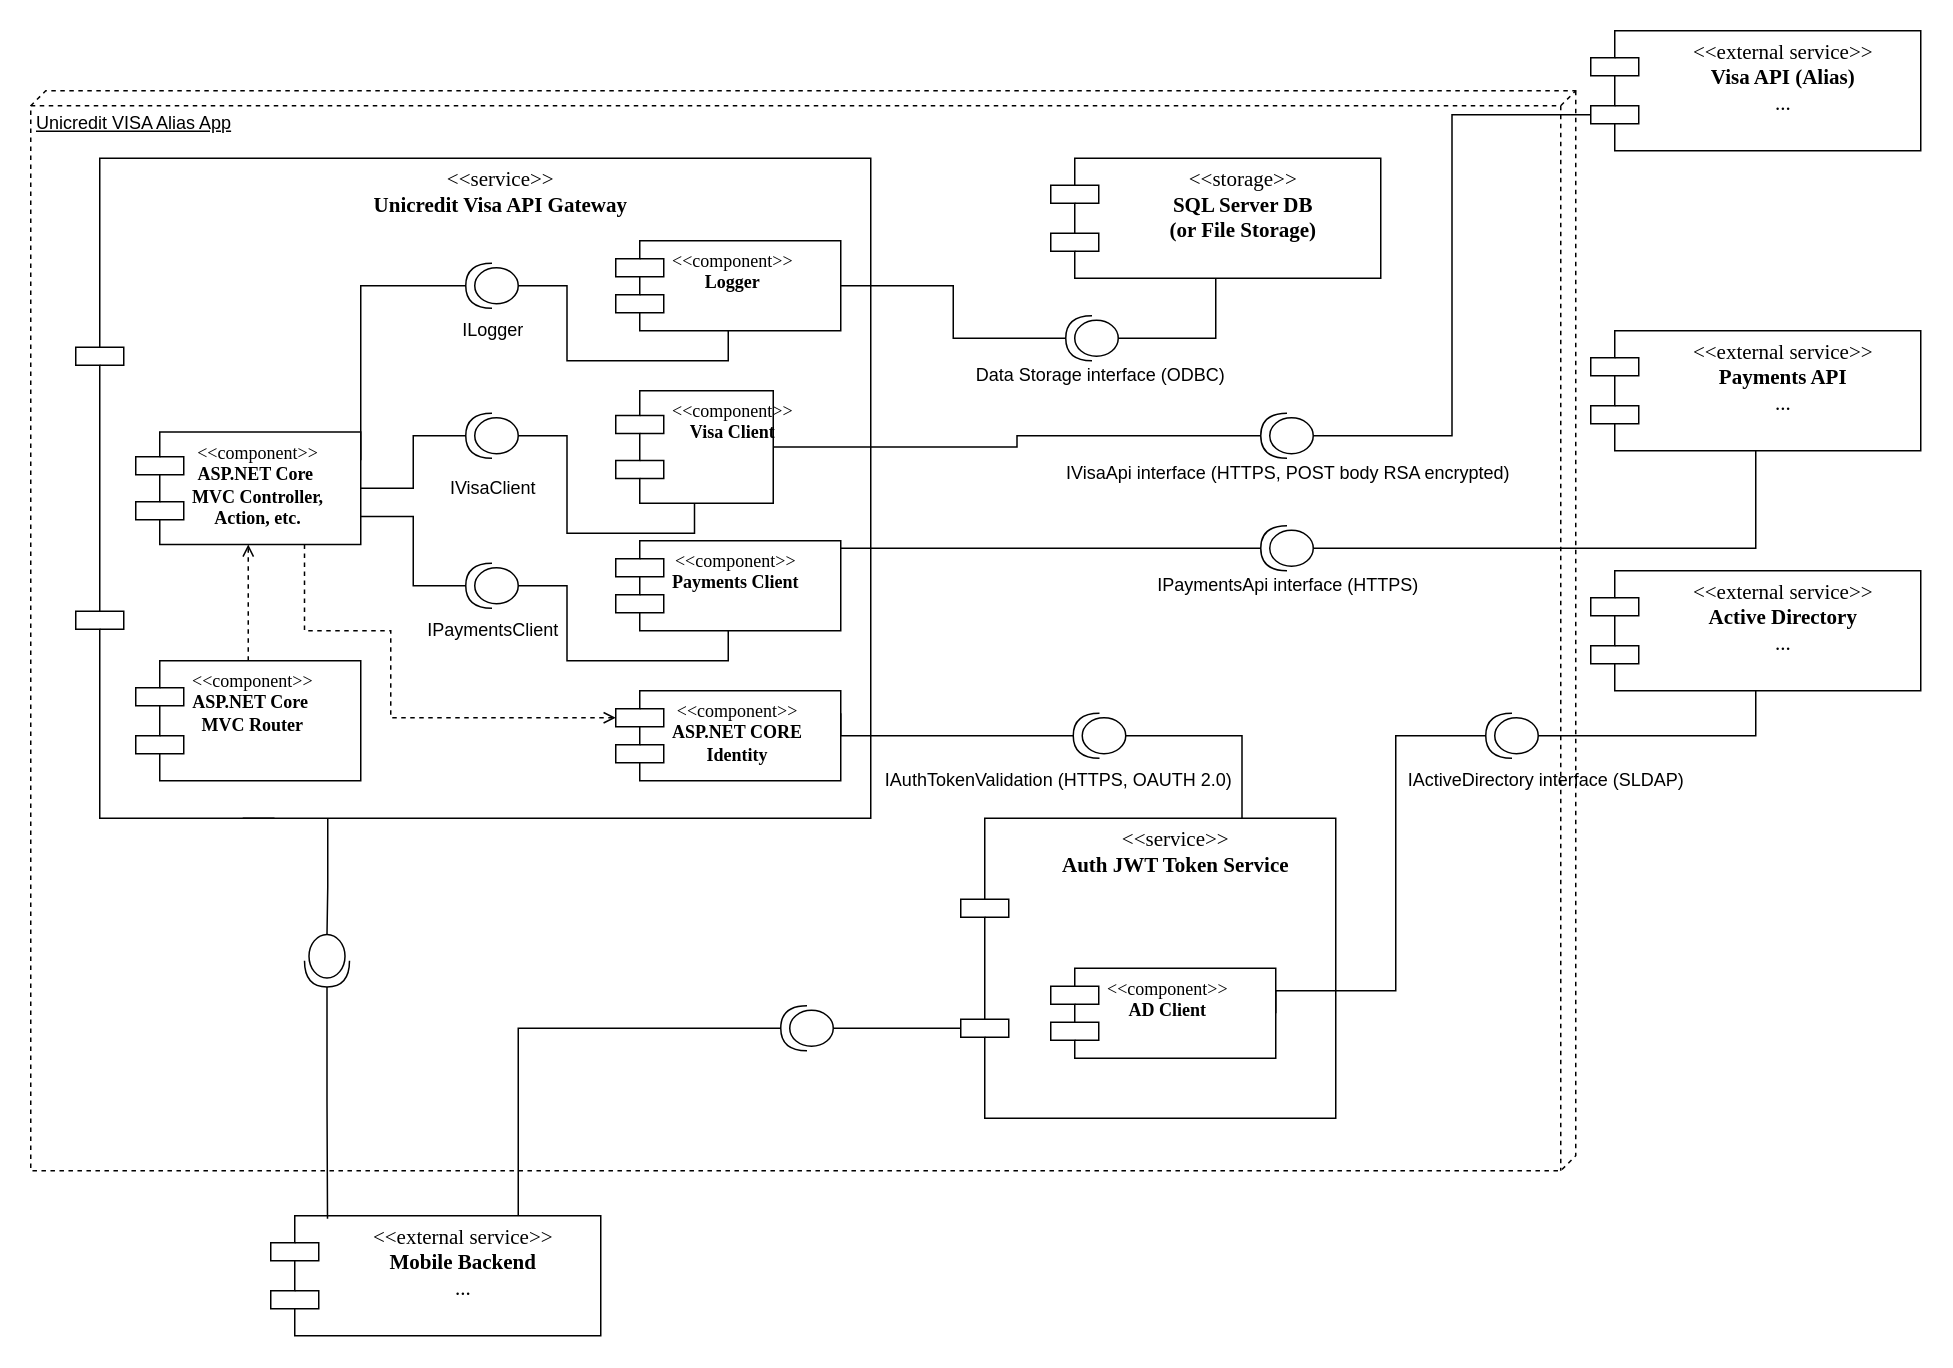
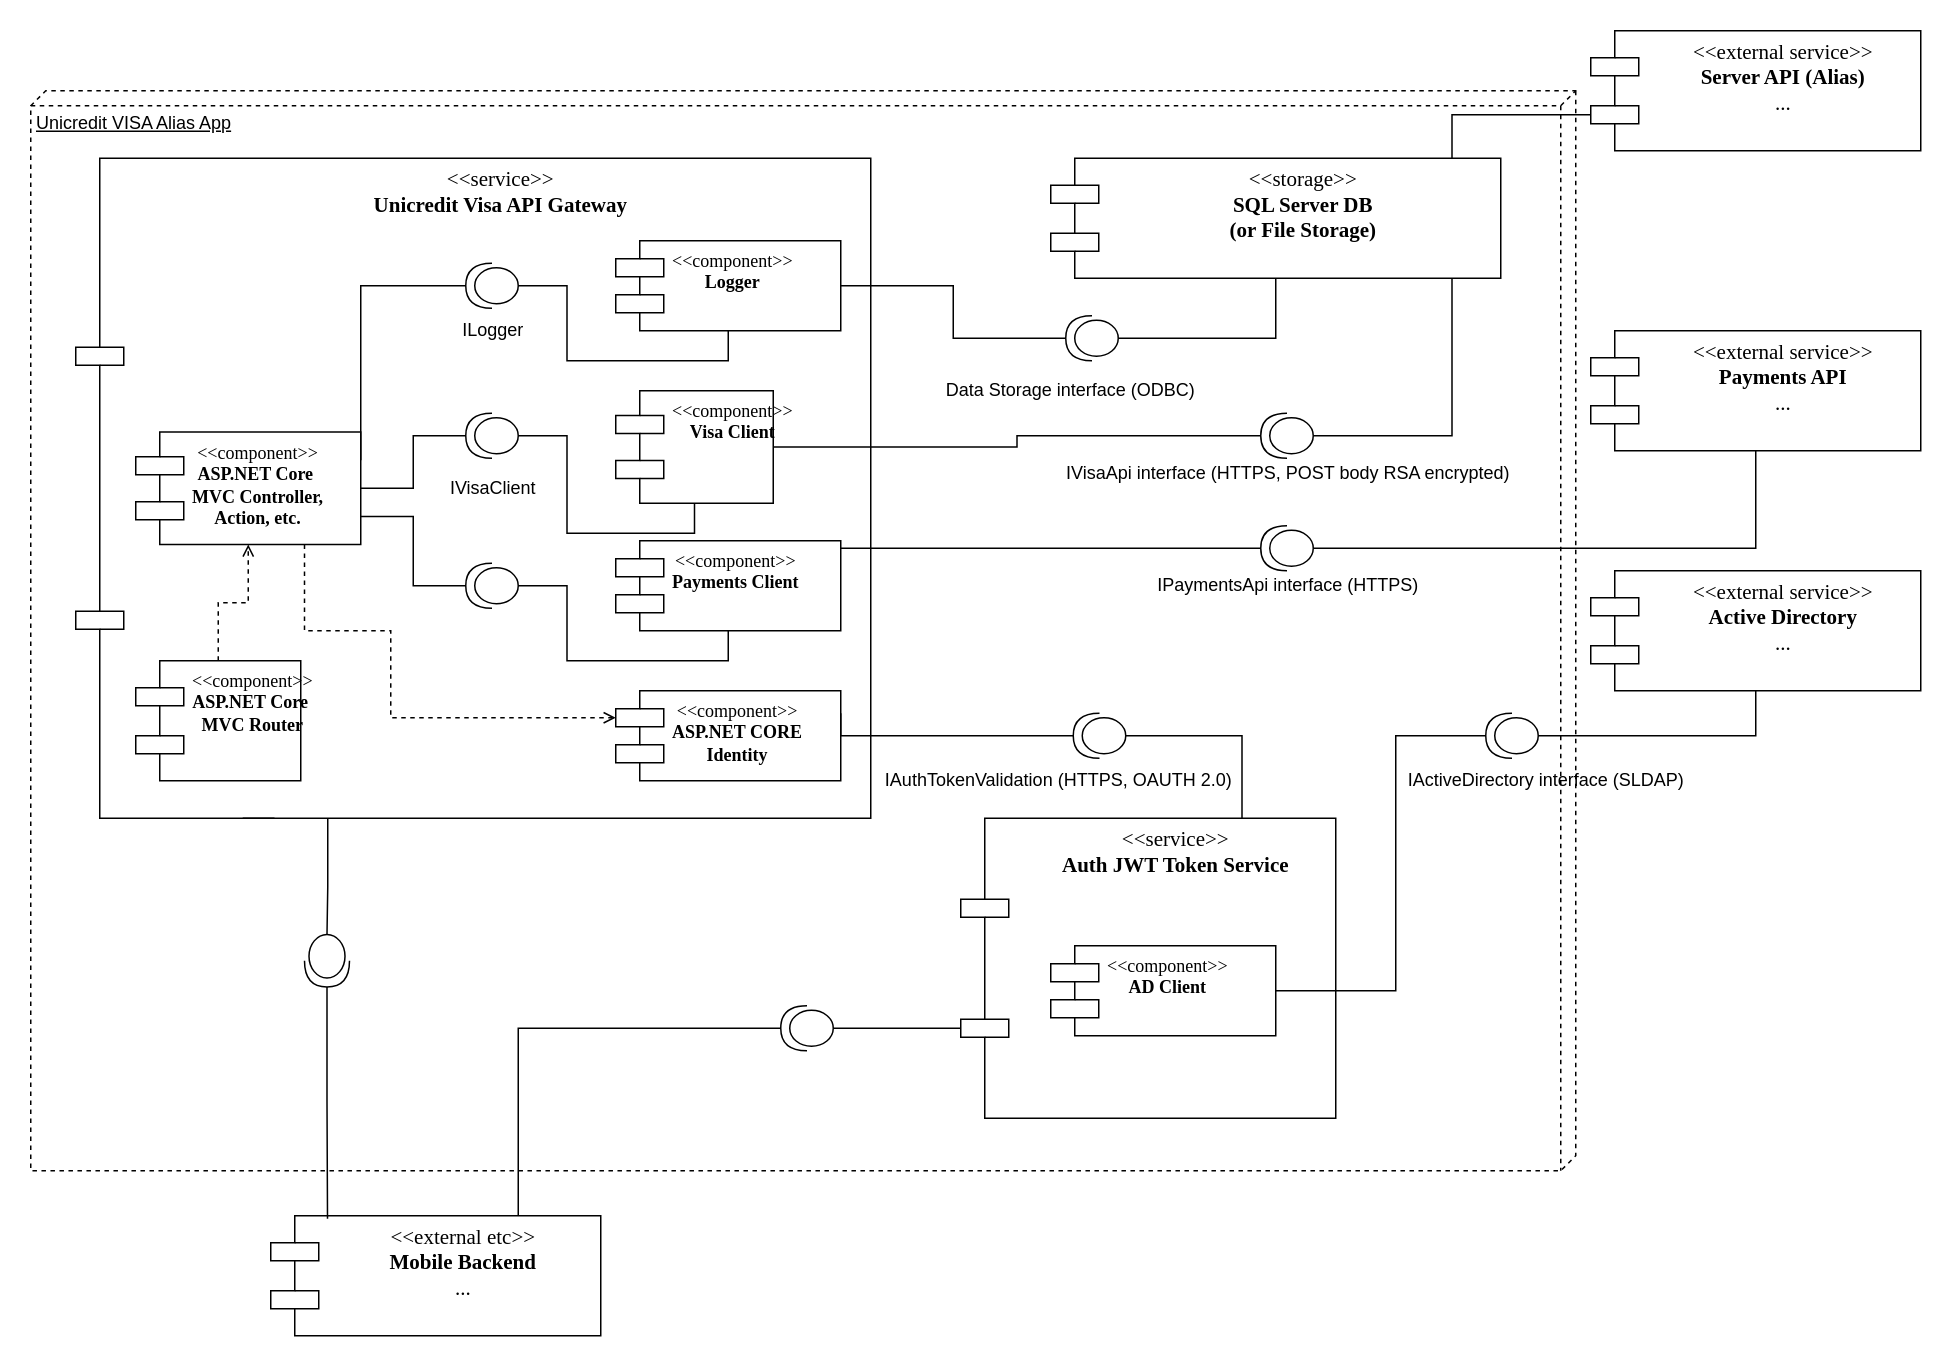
node "<<external service>> Visa API (Alias) ...": label "<<external service>> Visa API (Alias) ..." -> "<<external service>> Server API (Alias) ..."
node "<<storage>> SQL Server DB (or File Storage)": size 330x120 -> 450x120
node "Data Storage interface (ODBC)": moved (1100, 376) -> (1070, 391)
node "IPaymentsClient": removed
node "<<component>> ASP.NET Core MVC Router": size 225x120 -> 165x120
node "<<component>> AD Client": moved (1163, 1013) -> (1163, 991)
node "<<external service>> Mobile Backend ...": label "<<external service>> Mobile Backend ..." -> "<<external etc>> Mobile Backend ..."
